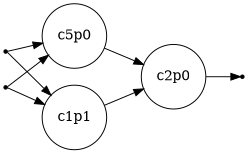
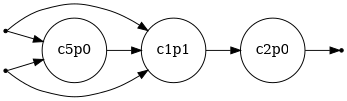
edge "c5p0" -> "c2p0": now "c5p0" -> "c1p1"
